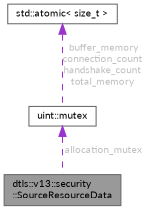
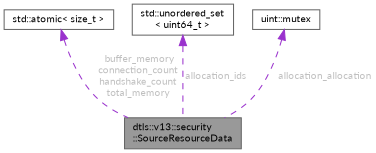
node "std::unordered_set < uint64_t >": added
edge "uint::mutex" -> "std::atomic< size_t >": now "dtls::v13::security ::SourceResourceData" -> "std::atomic< size_t >"
edge "dtls::v13::security ::SourceResourceData" -> "uint::mutex": label " allocation_mutex" -> " allocation_allocation"
